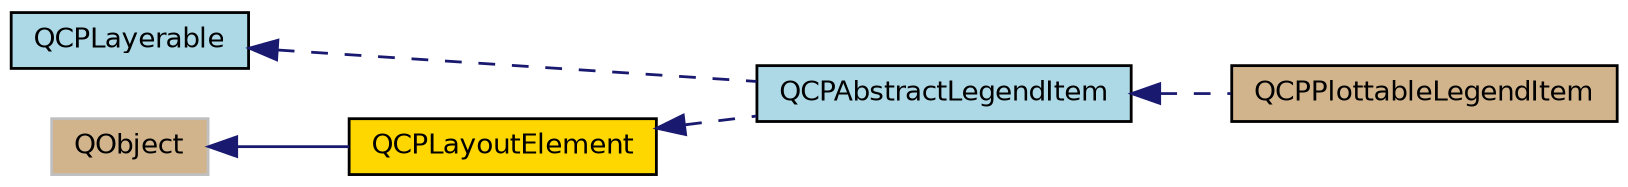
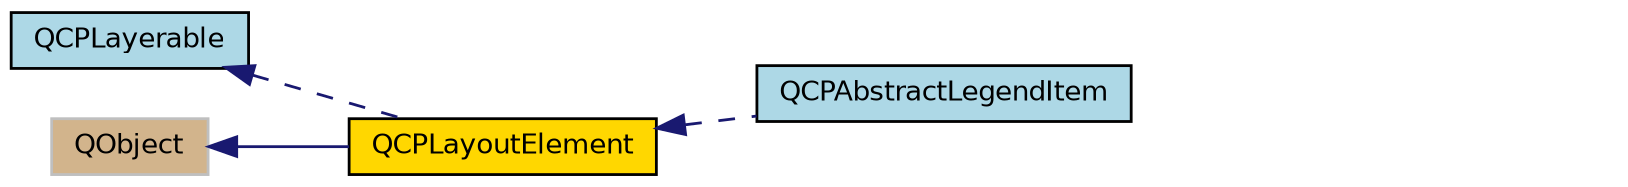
edge "QCPAbstractLegendItem" -> "QCPLayerable": now "QCPLayoutElement" -> "QCPLayerable"
node "QCPPlottableLegendItem": removed
